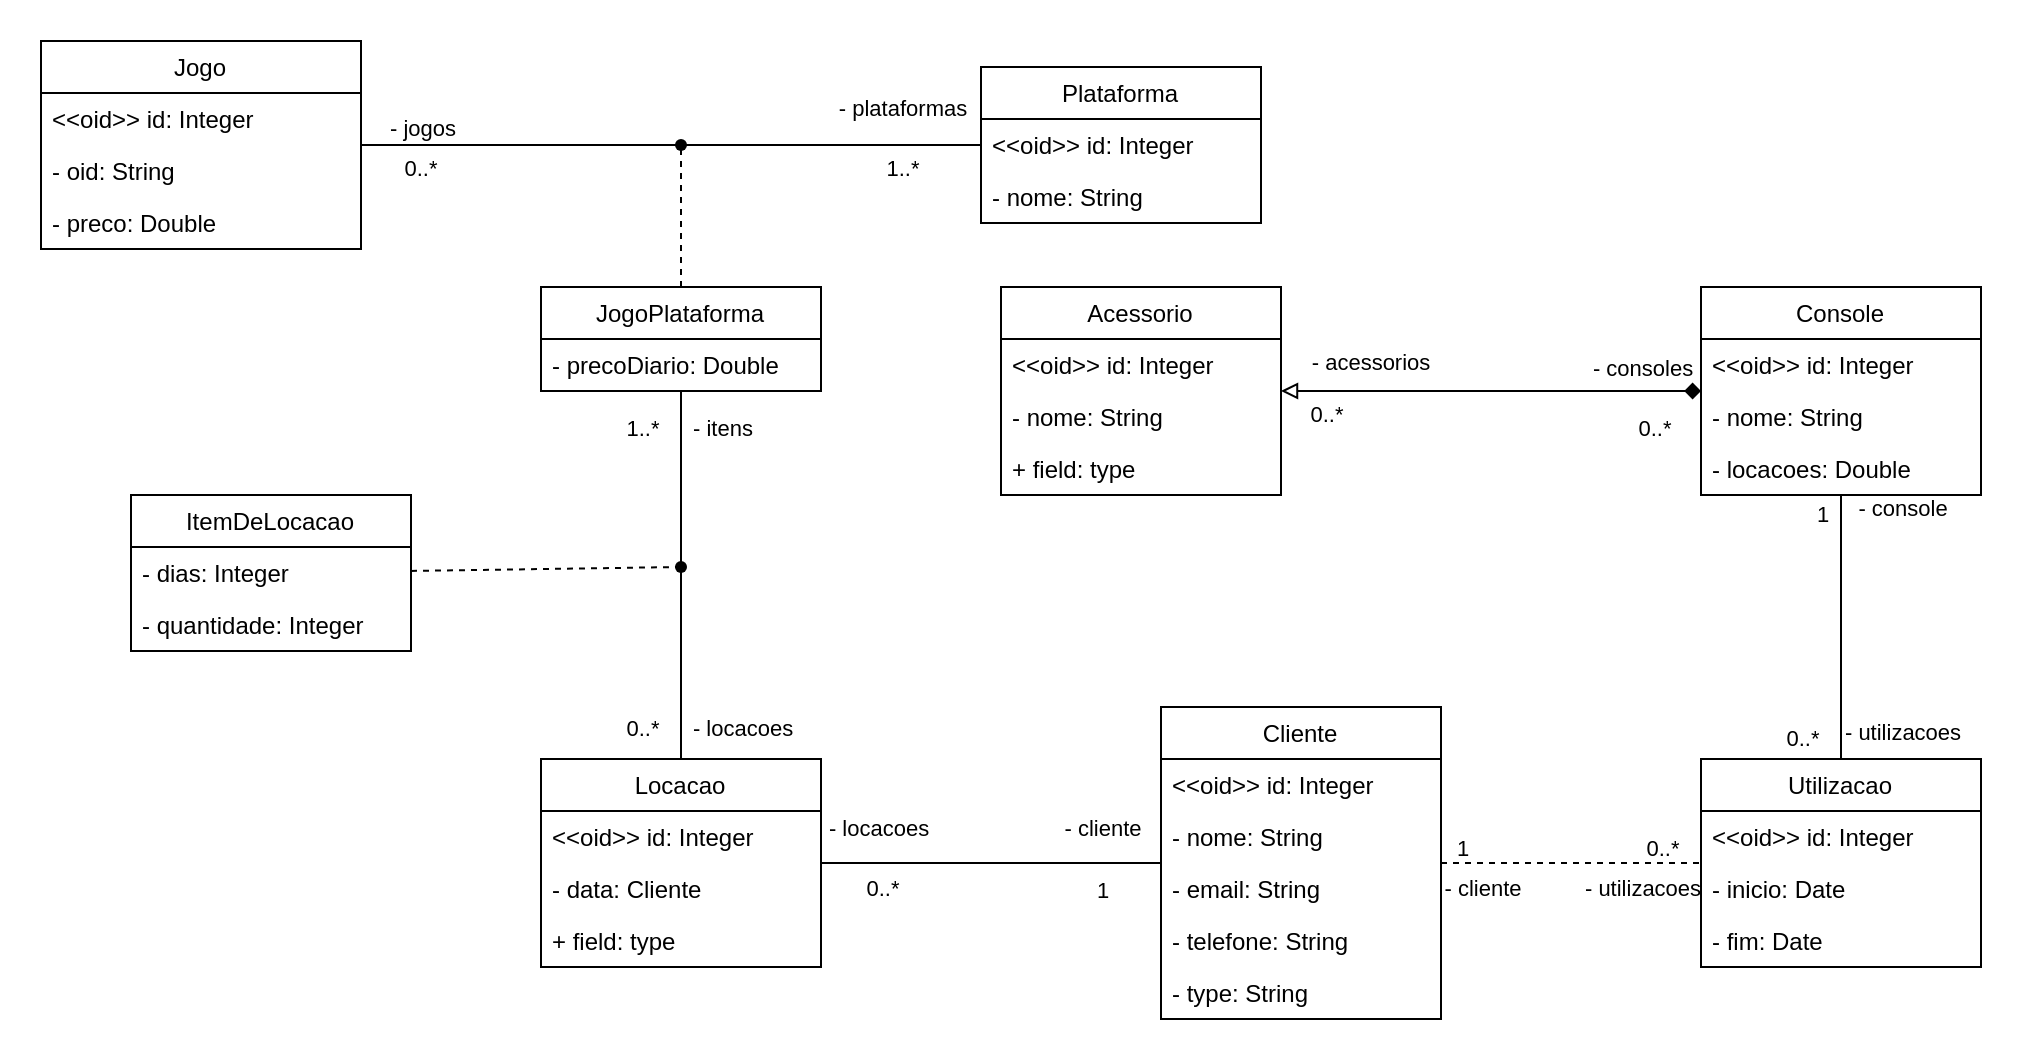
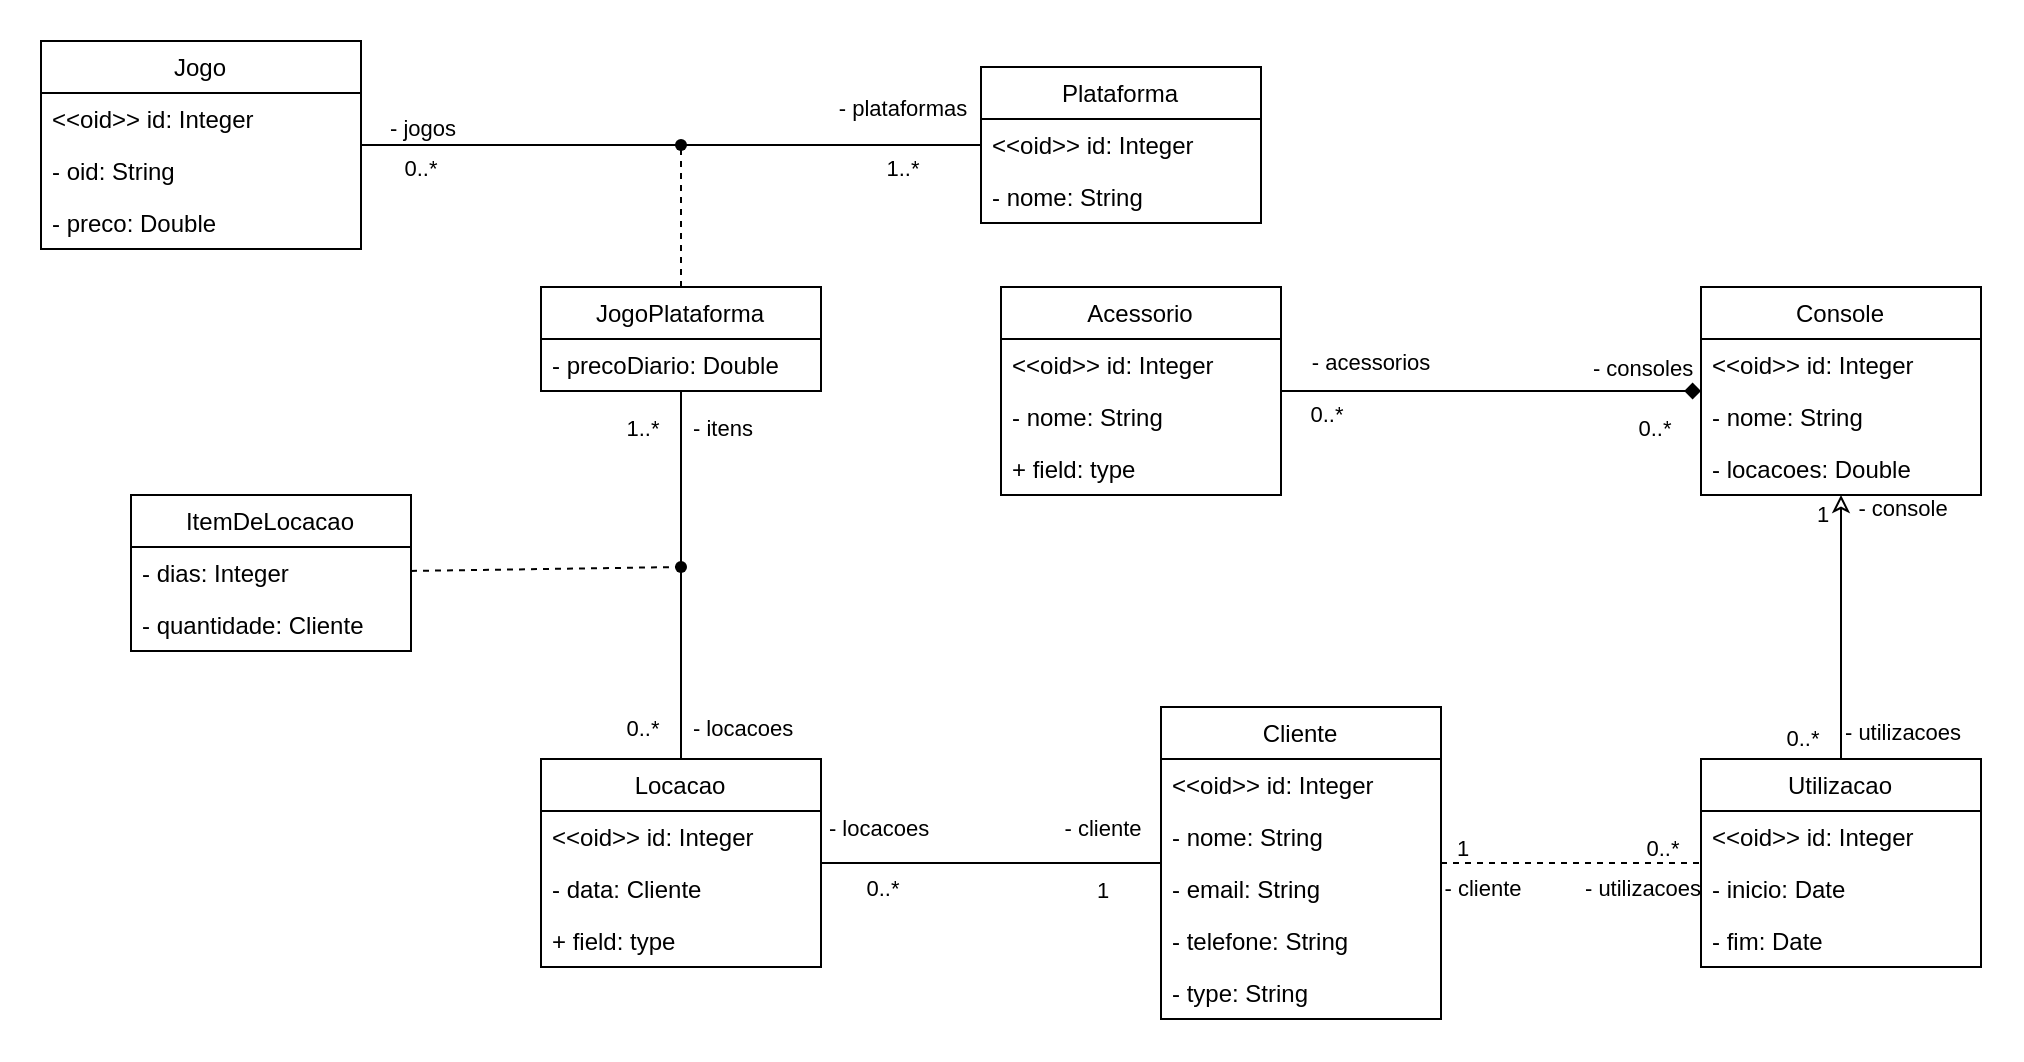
edge "Acessorio" -- "Console": arrowhead block -> none
edge "Console" -- "Utilizacao": arrowhead none -> classic
node "- quantidade: Integer": label "- quantidade: Integer" -> "- quantidade: Cliente"
